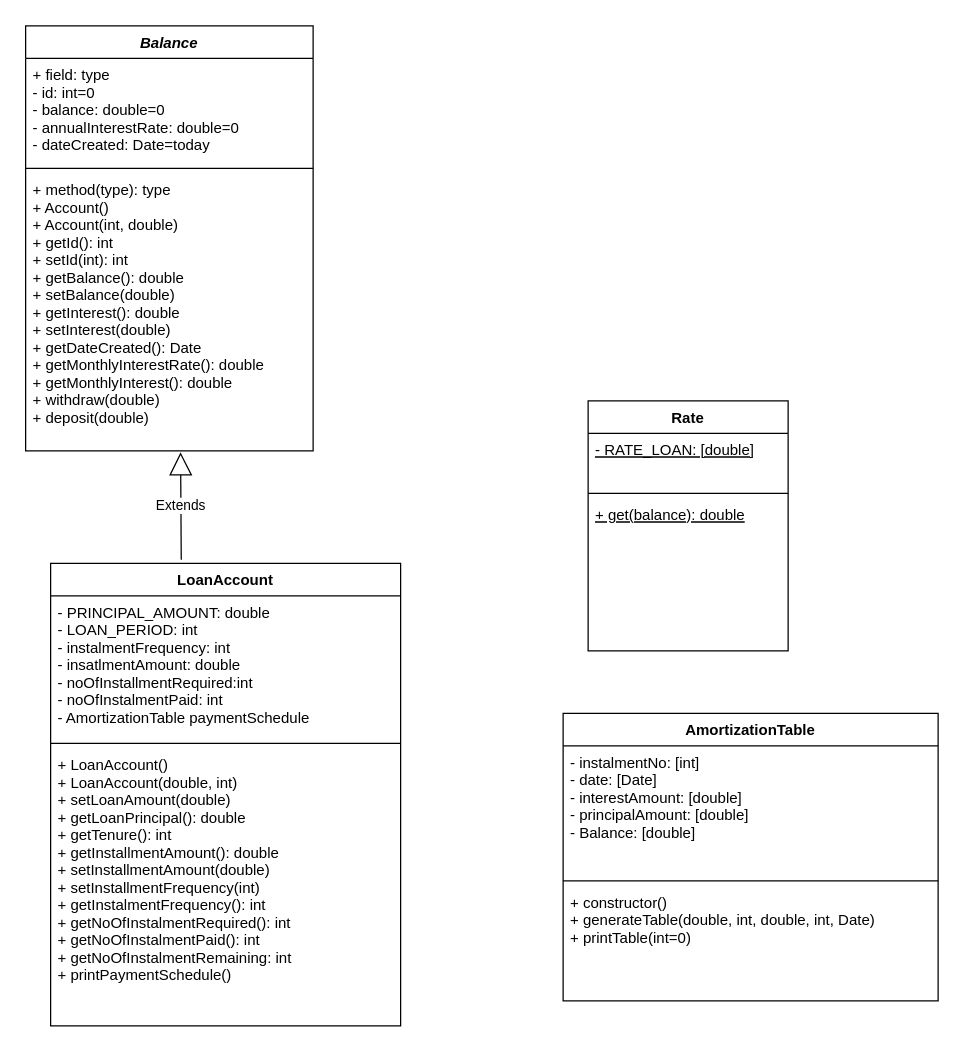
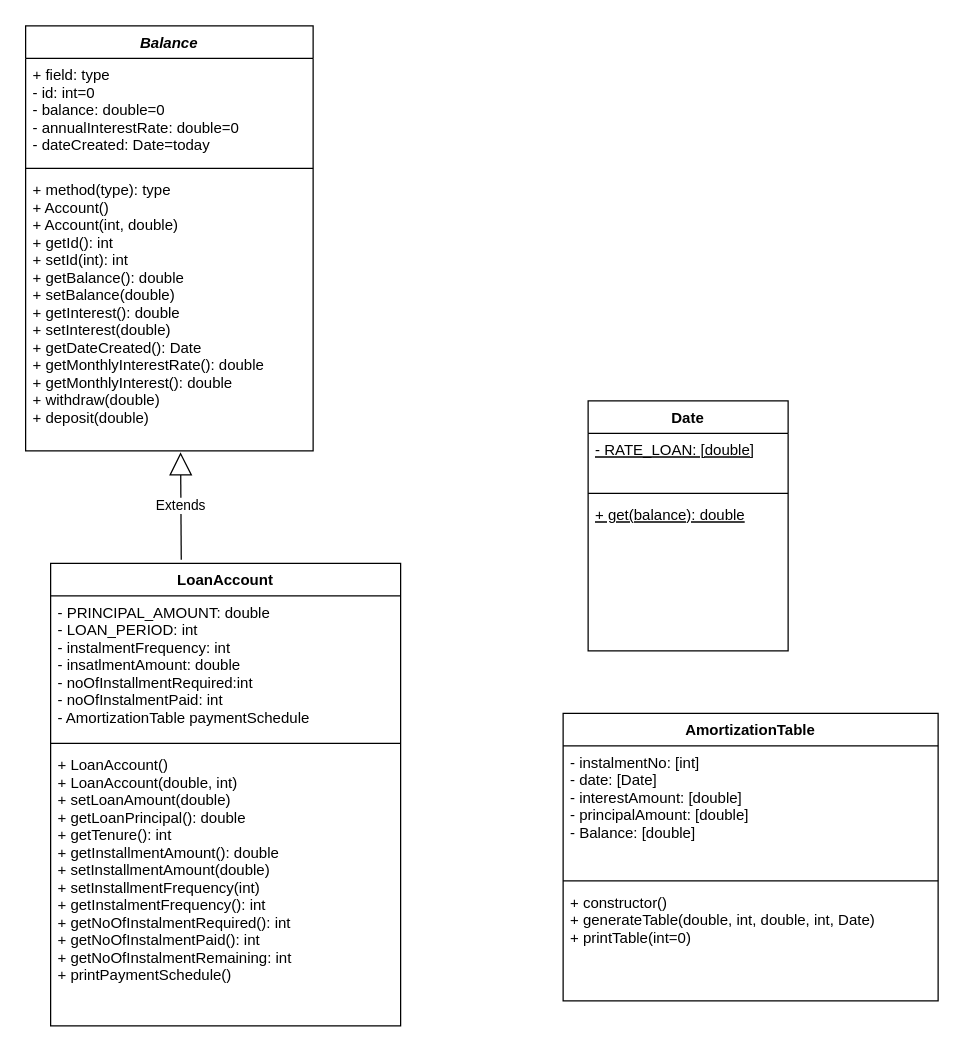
node "Rate": label "Rate" -> "Date"
